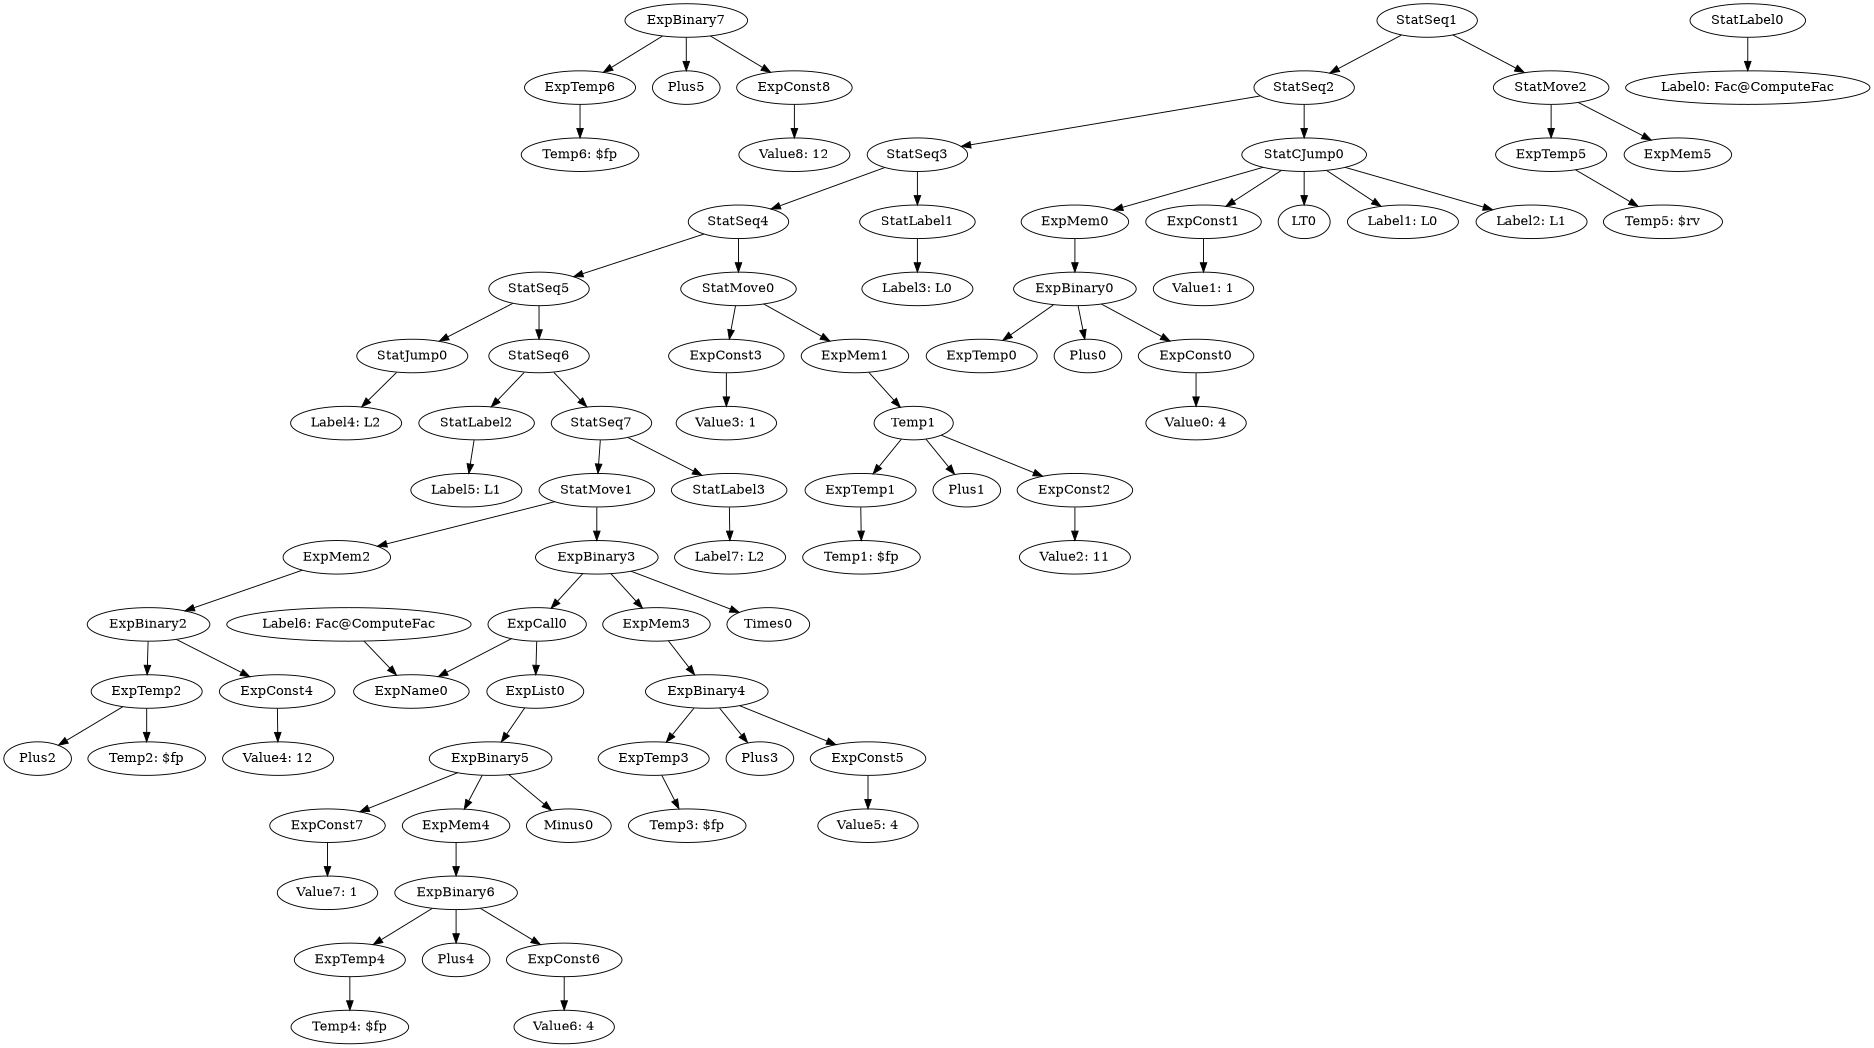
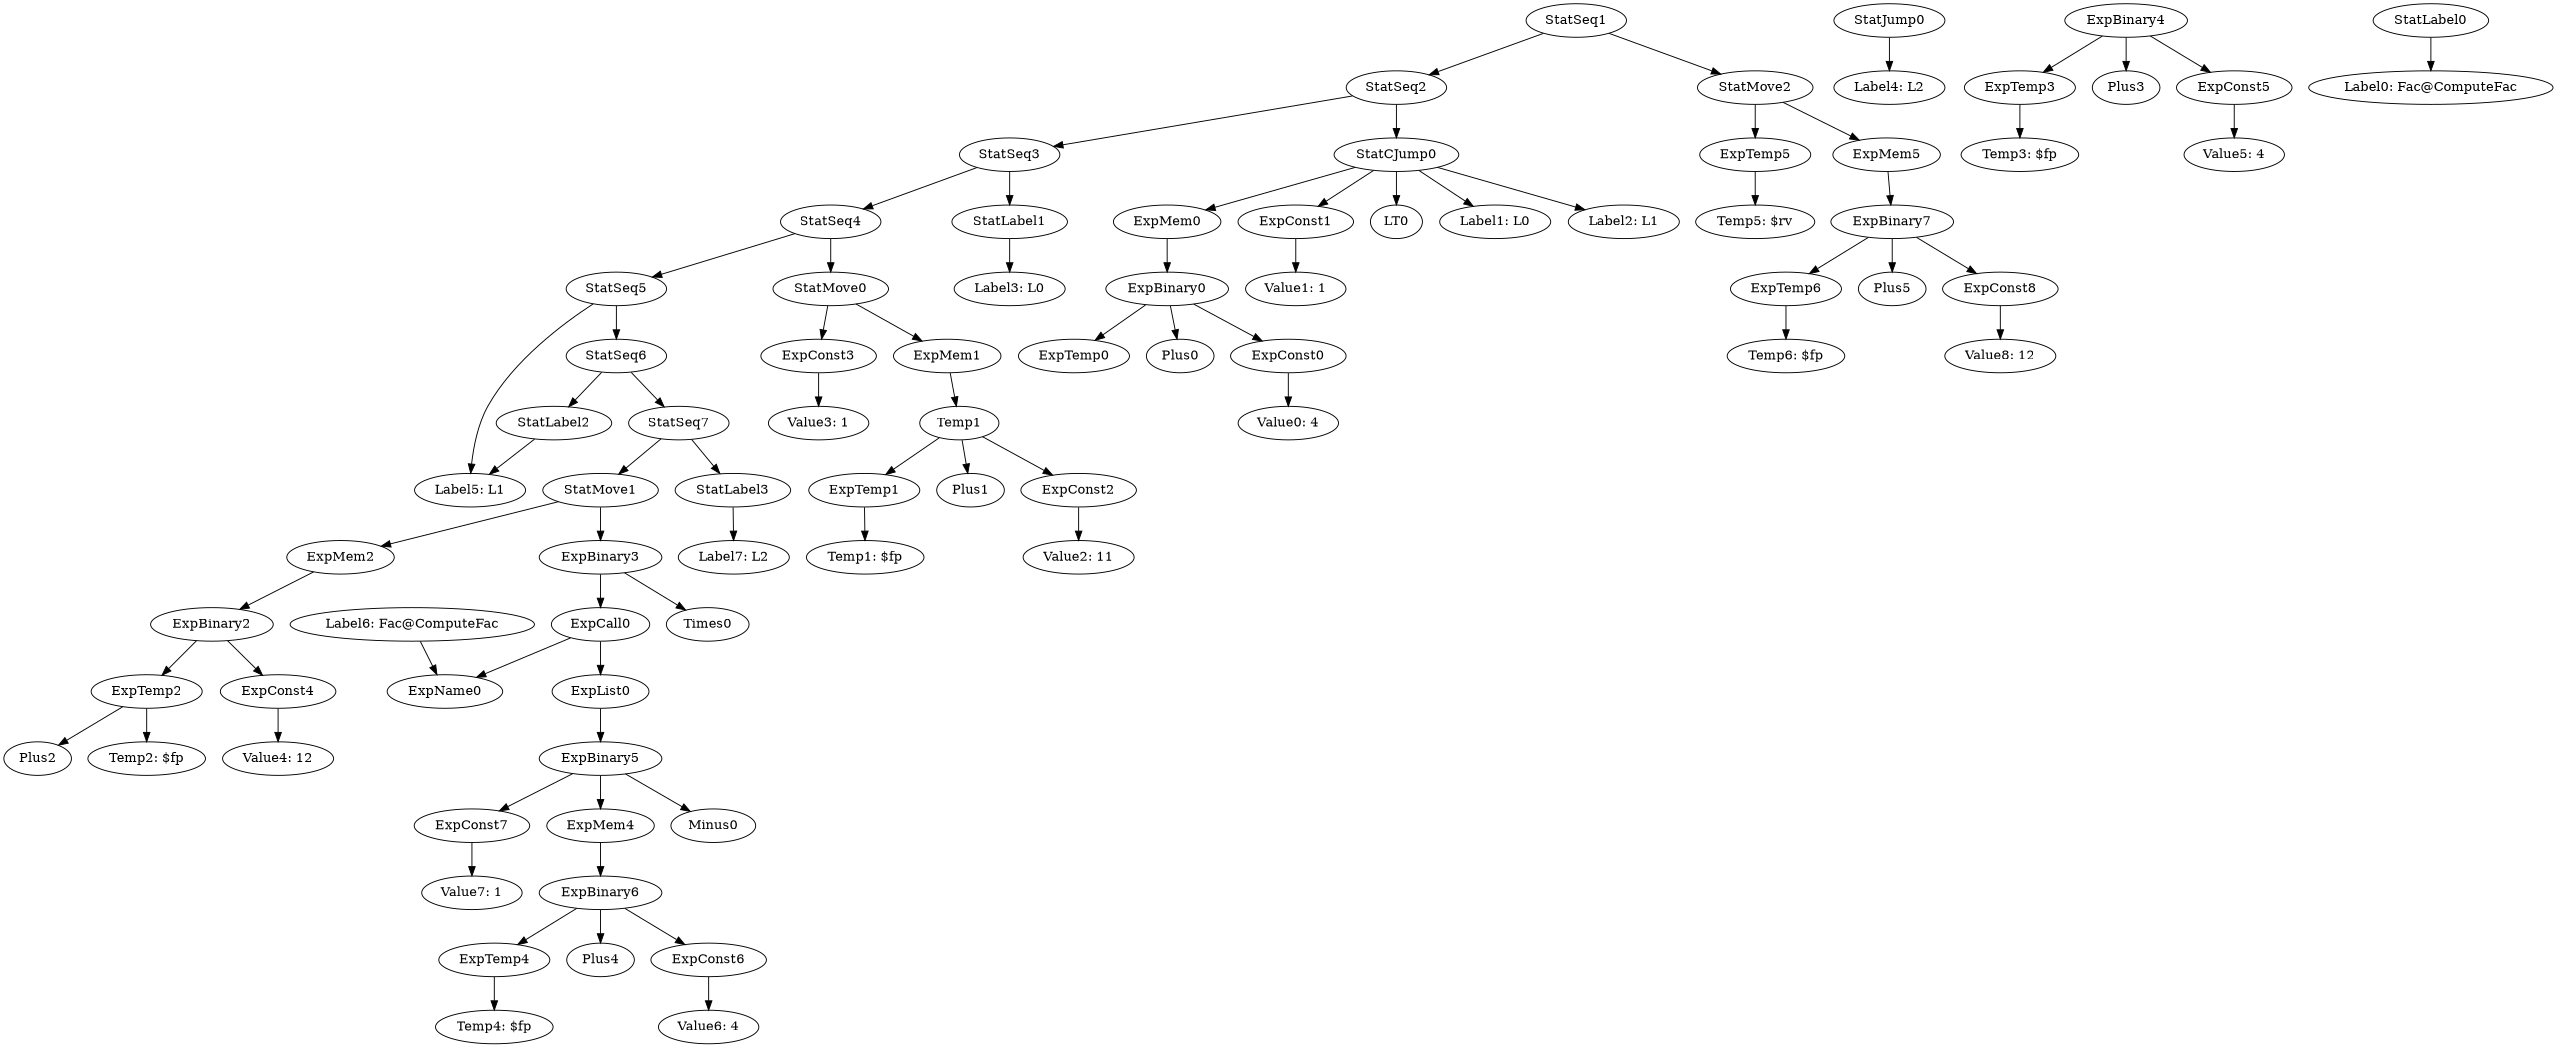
edge "ExpMem5" -> "ExpBinary7": added
edge "StatSeq5" -> "StatJump0": now "StatSeq5" -> "Label5: L1"
node "ExpMem3": removed
